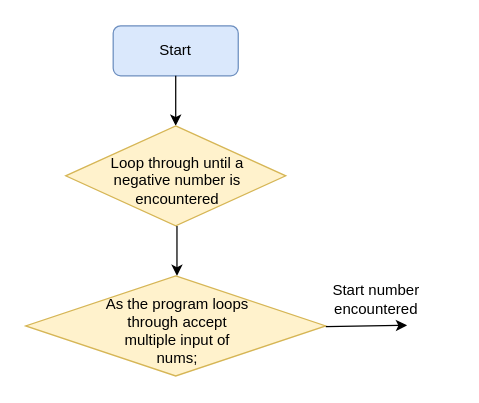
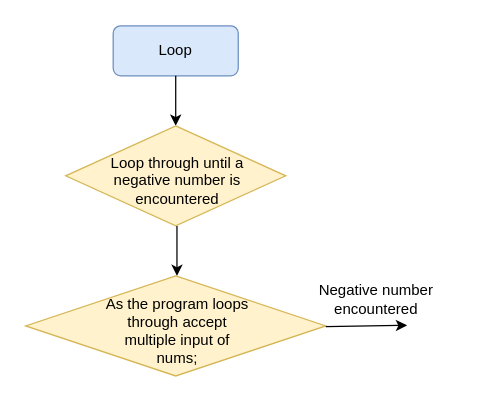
node "Start": label "Start" -> "Loop"
node "Start number encountered": label "Start number encountered" -> "Negative number encountered"
